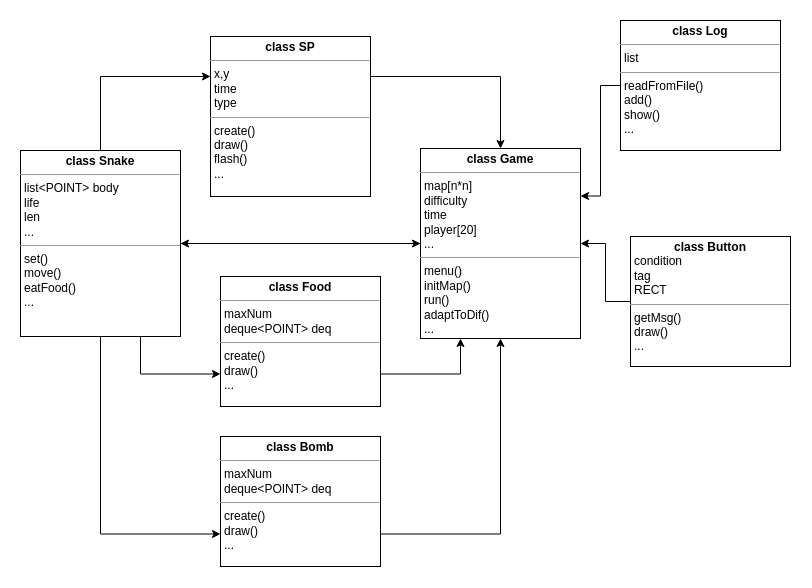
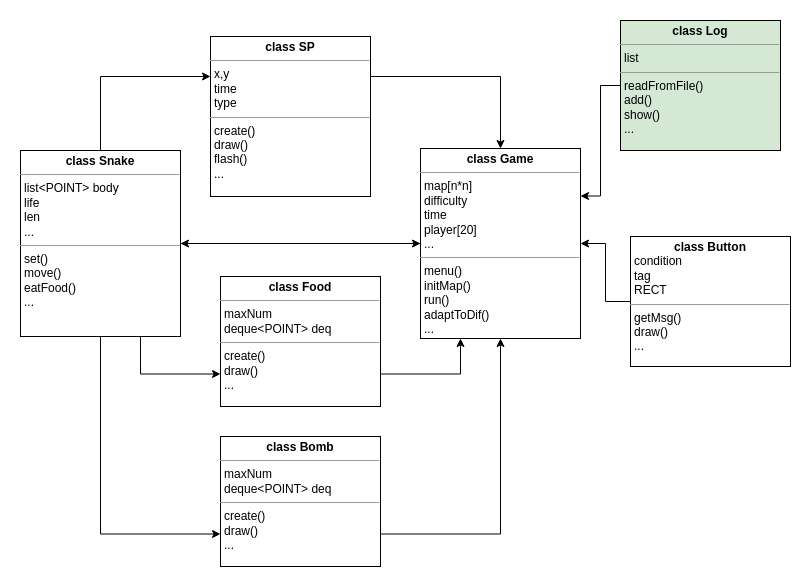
node "class Log list readFromFile() add() show() ...": fillcolor #ffffff -> #d5e8d4
